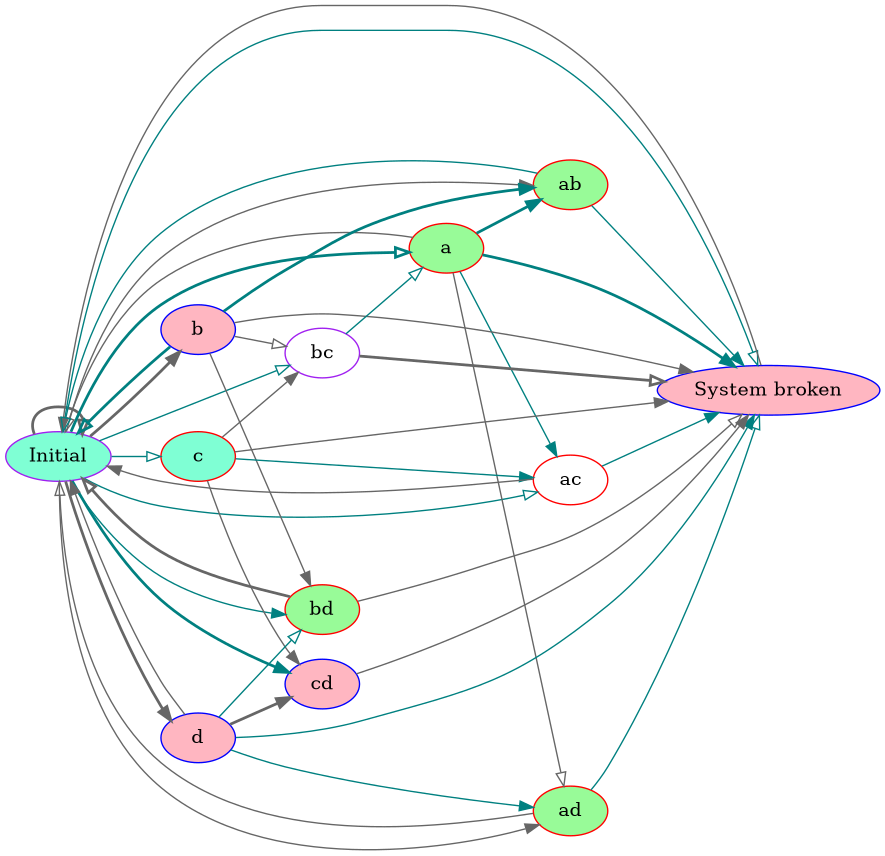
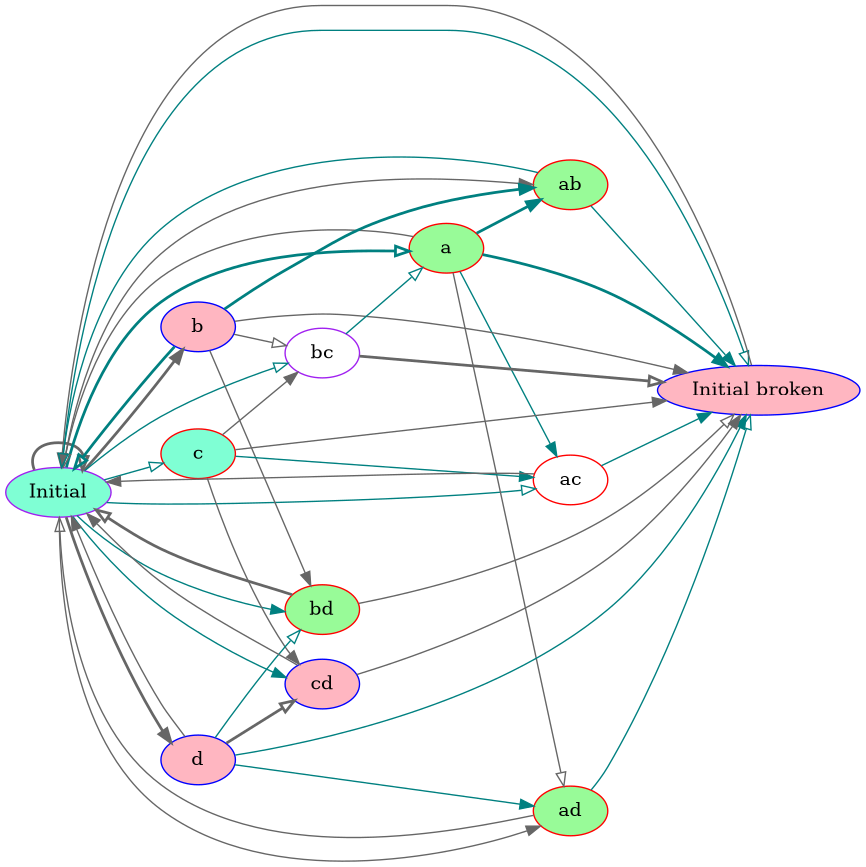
node "System broken": label "System broken" -> "Initial broken"
edge "Initial" -> "cd": style bold -> solid
edge "cd" -> "Initial": added
edge "d" -> "cd": arrowhead normal -> onormal
